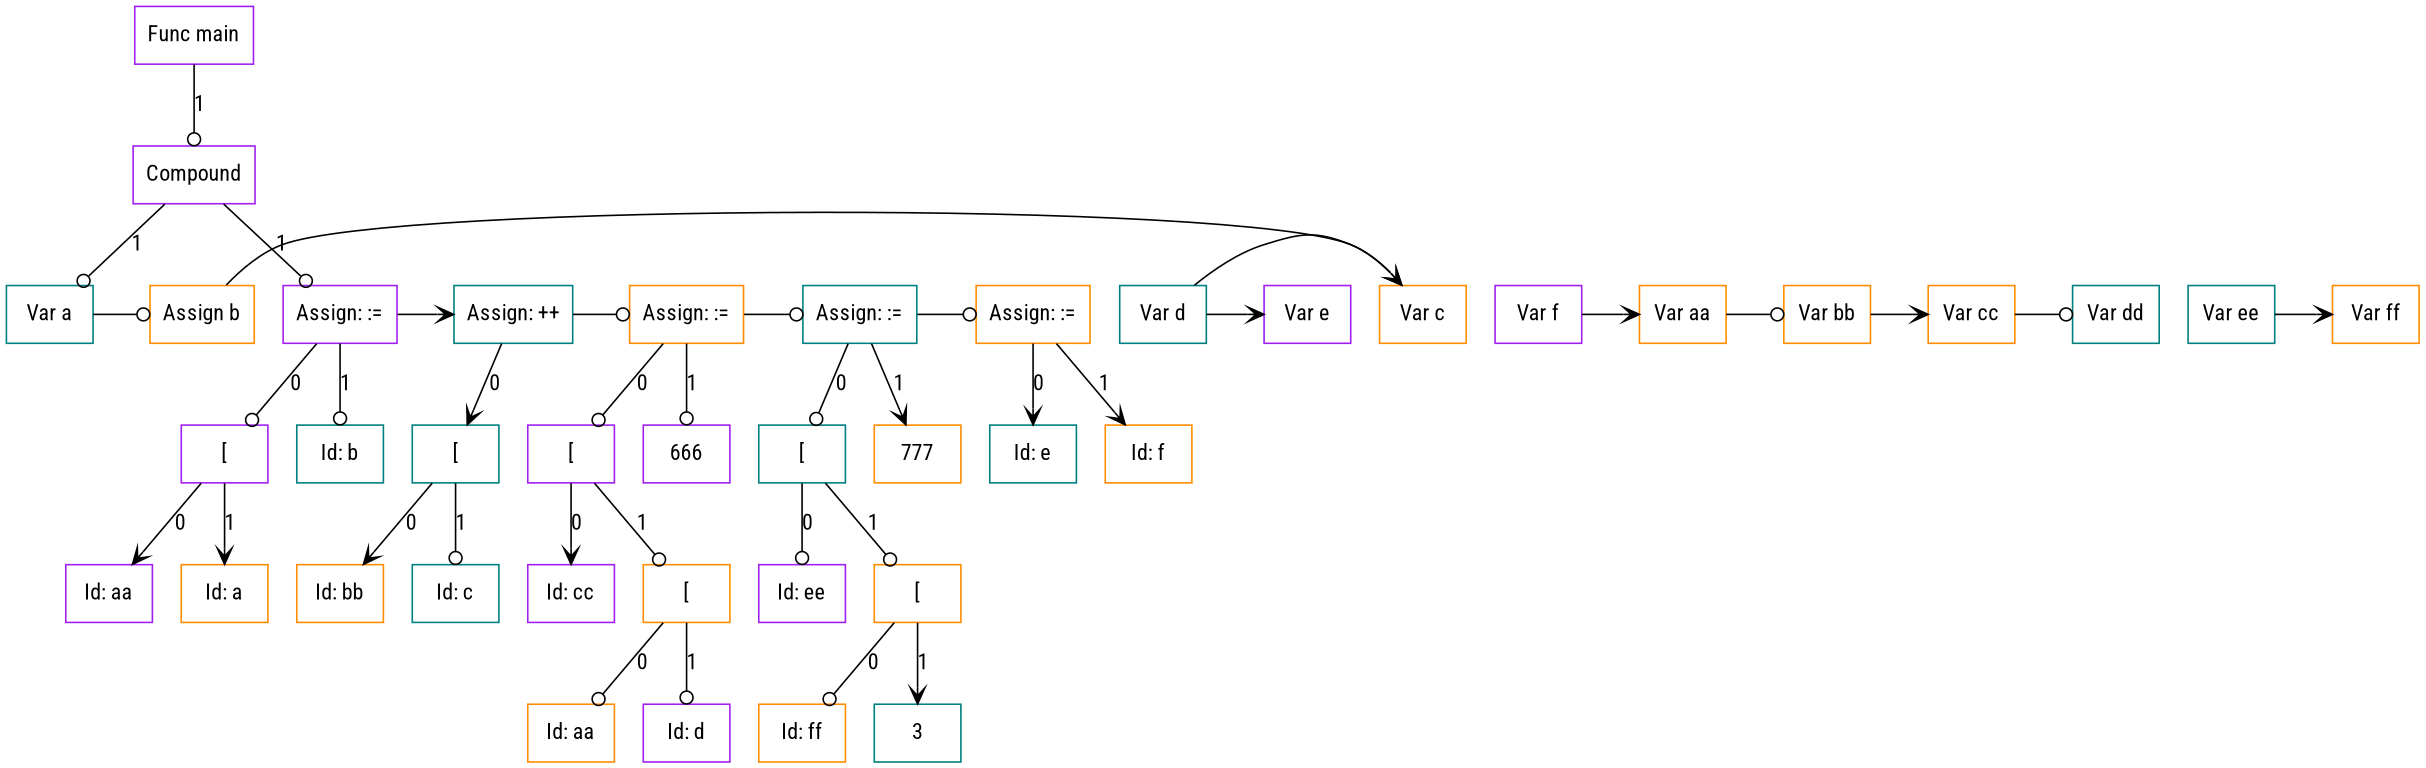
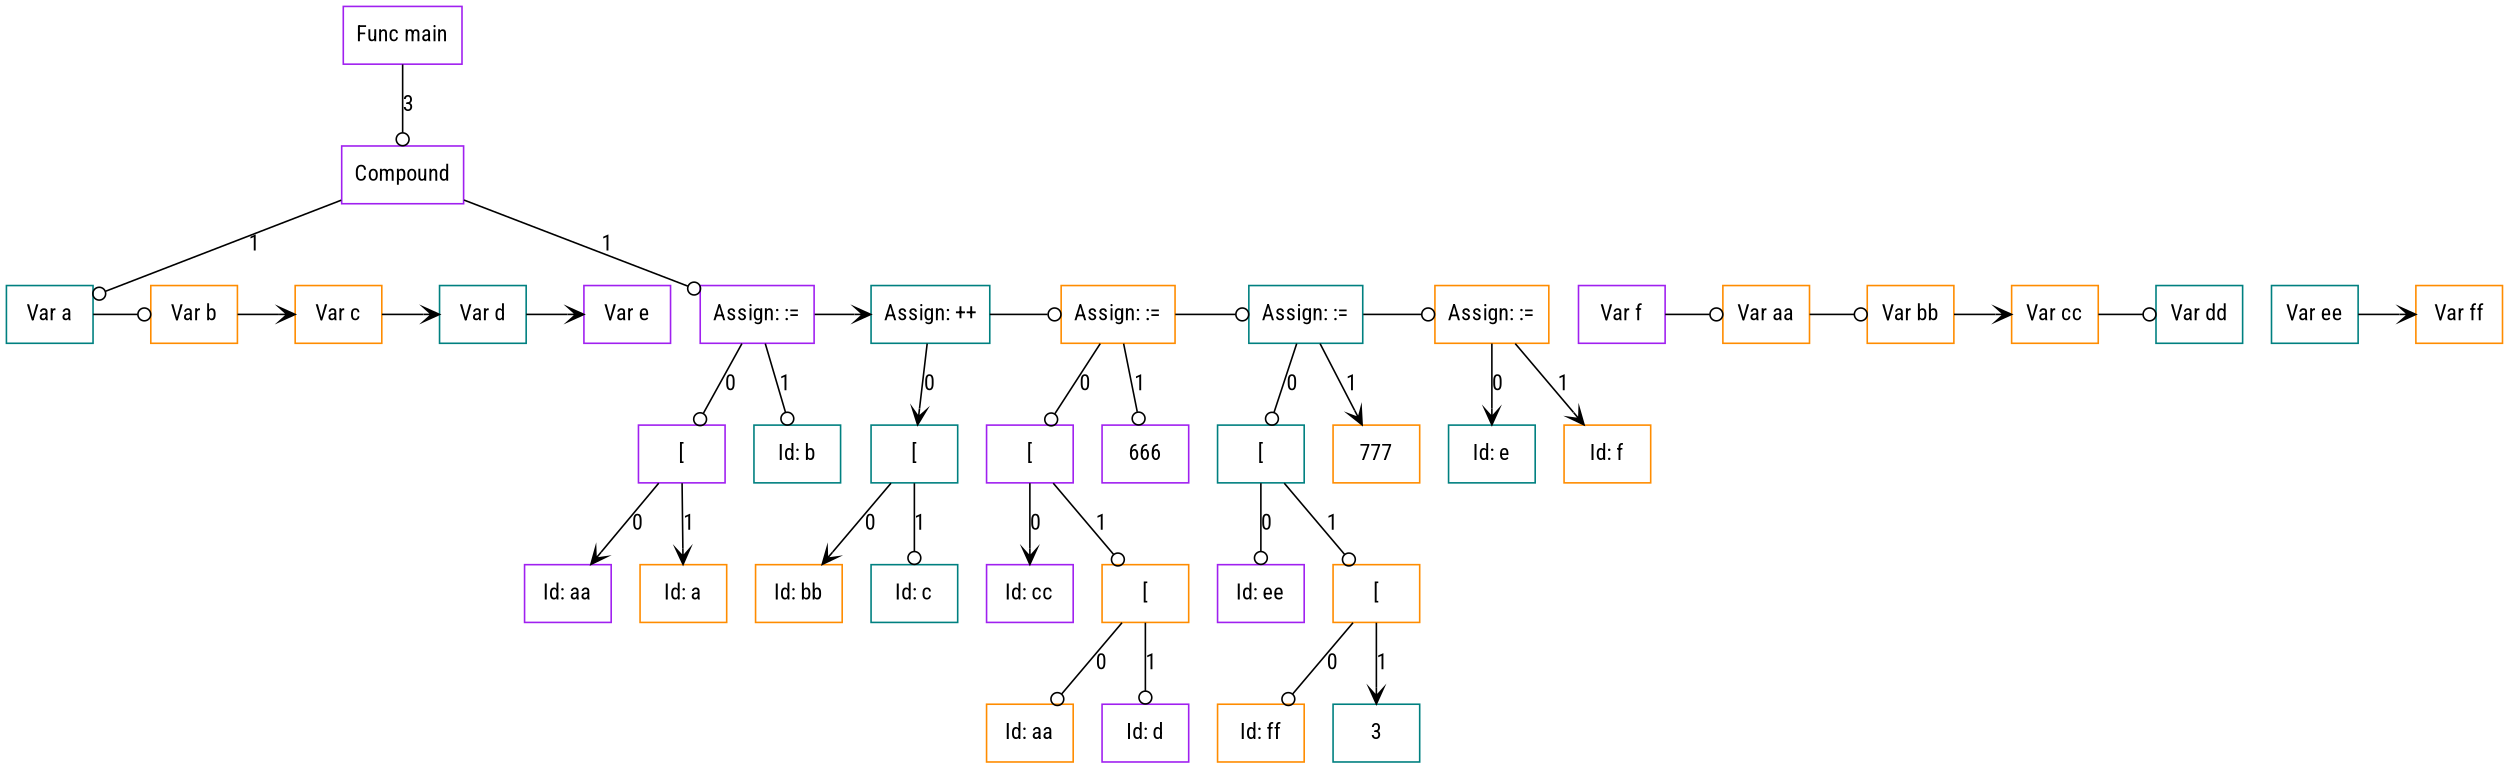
edge "Func main" -> "Compound": label "1" -> "3"
edge "Var d" -> "Var c": reversed
node "Assign b": label "Assign b" -> "Var b"
edge "Var f" -> "Var aa": arrowhead vee -> odot
